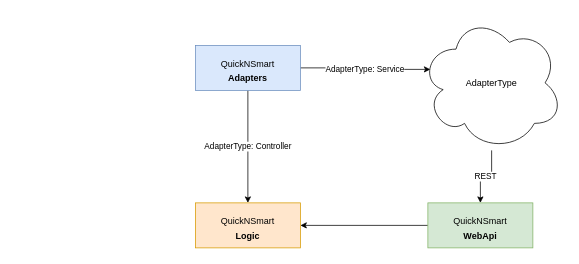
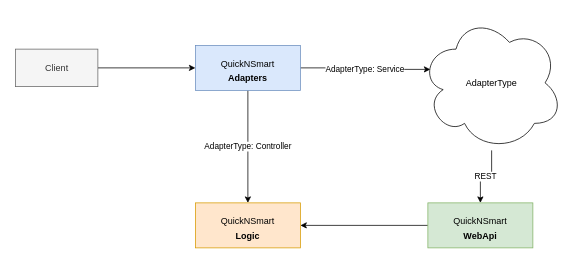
node "Client": added
edge "Client" -> "QuickNSmart Adapters": added
